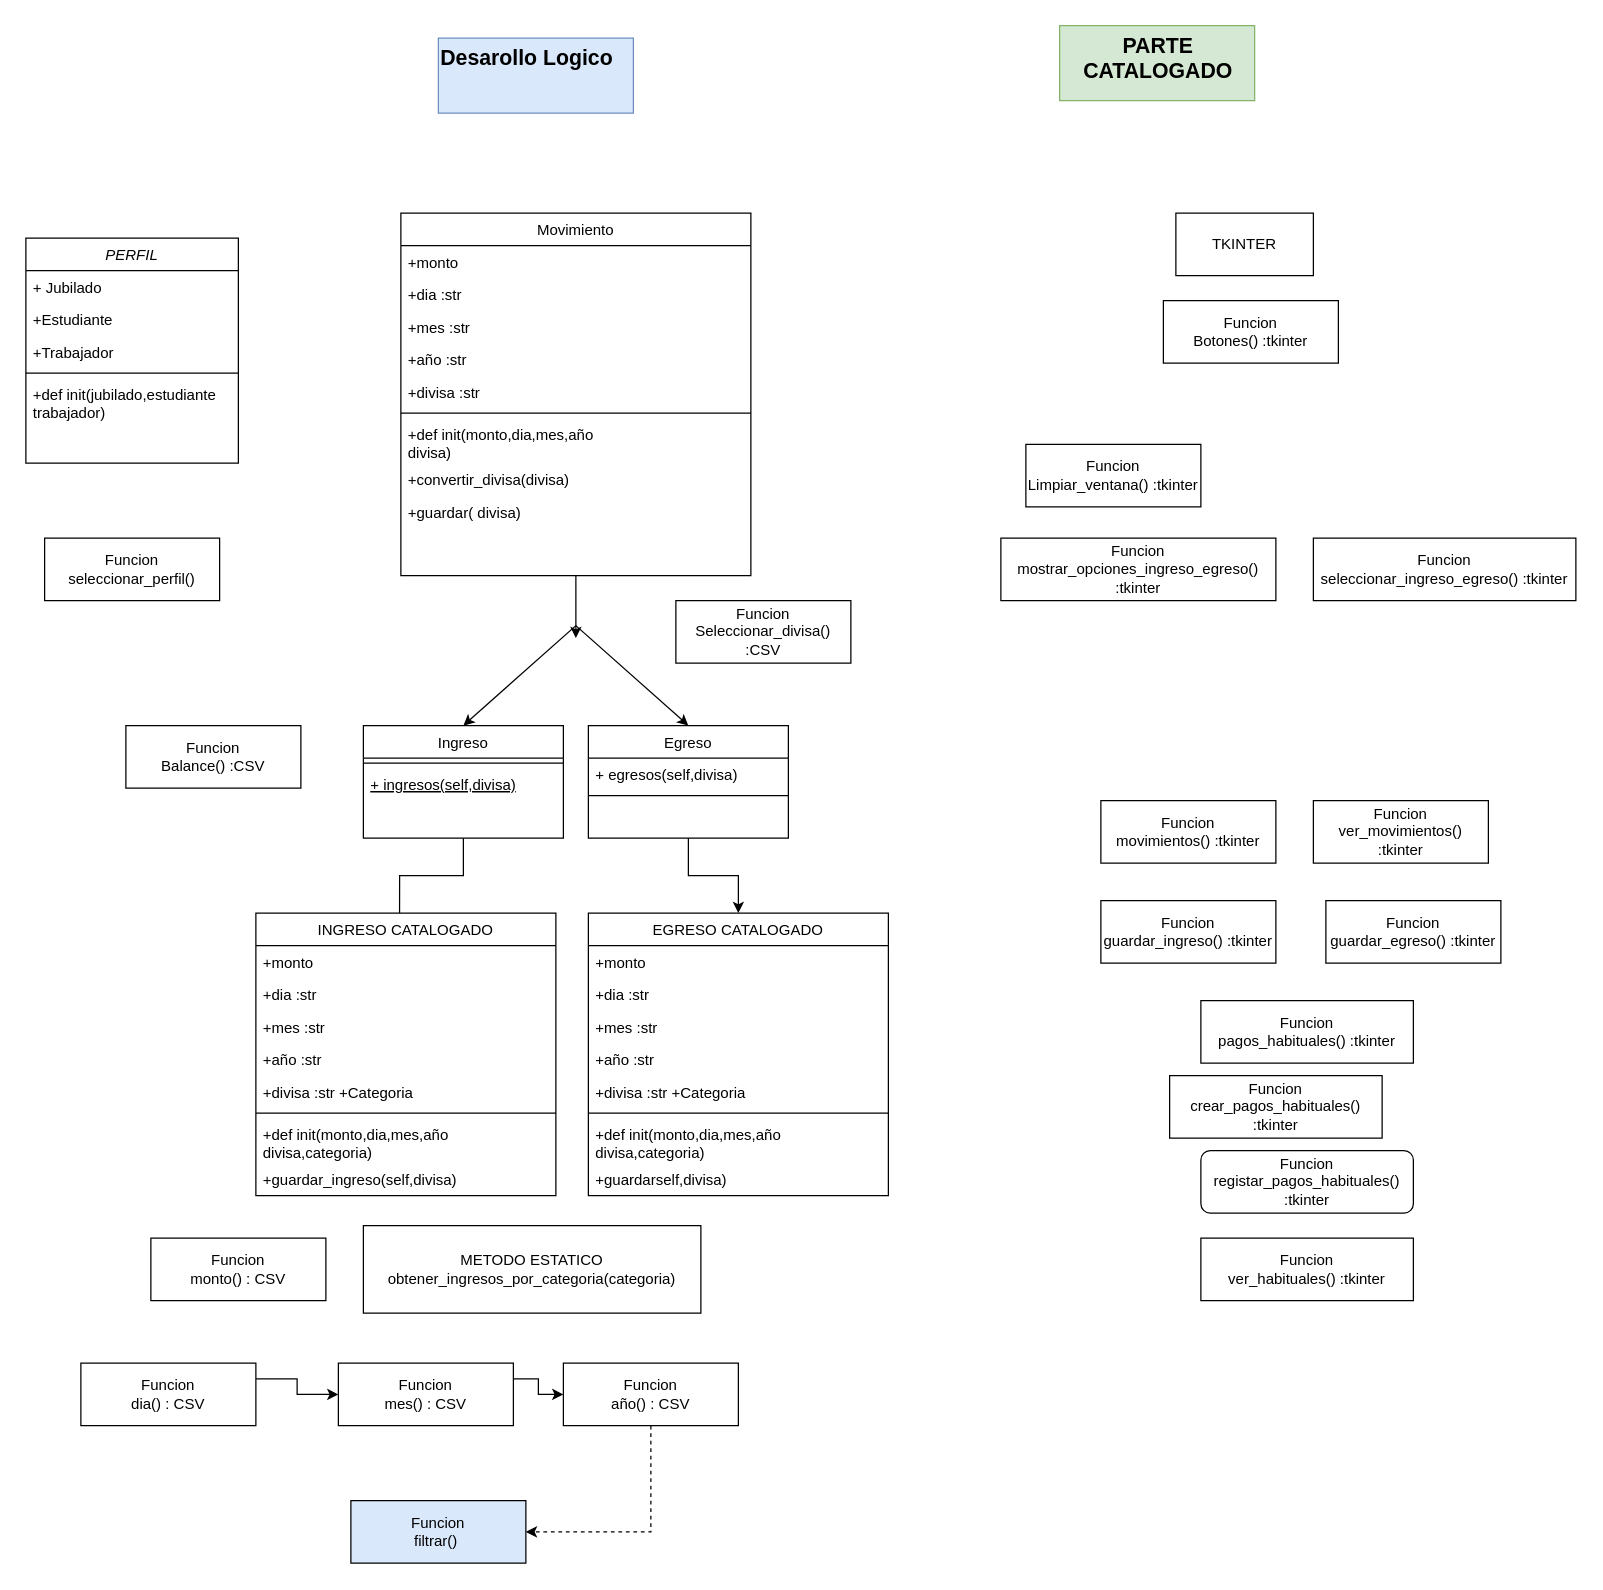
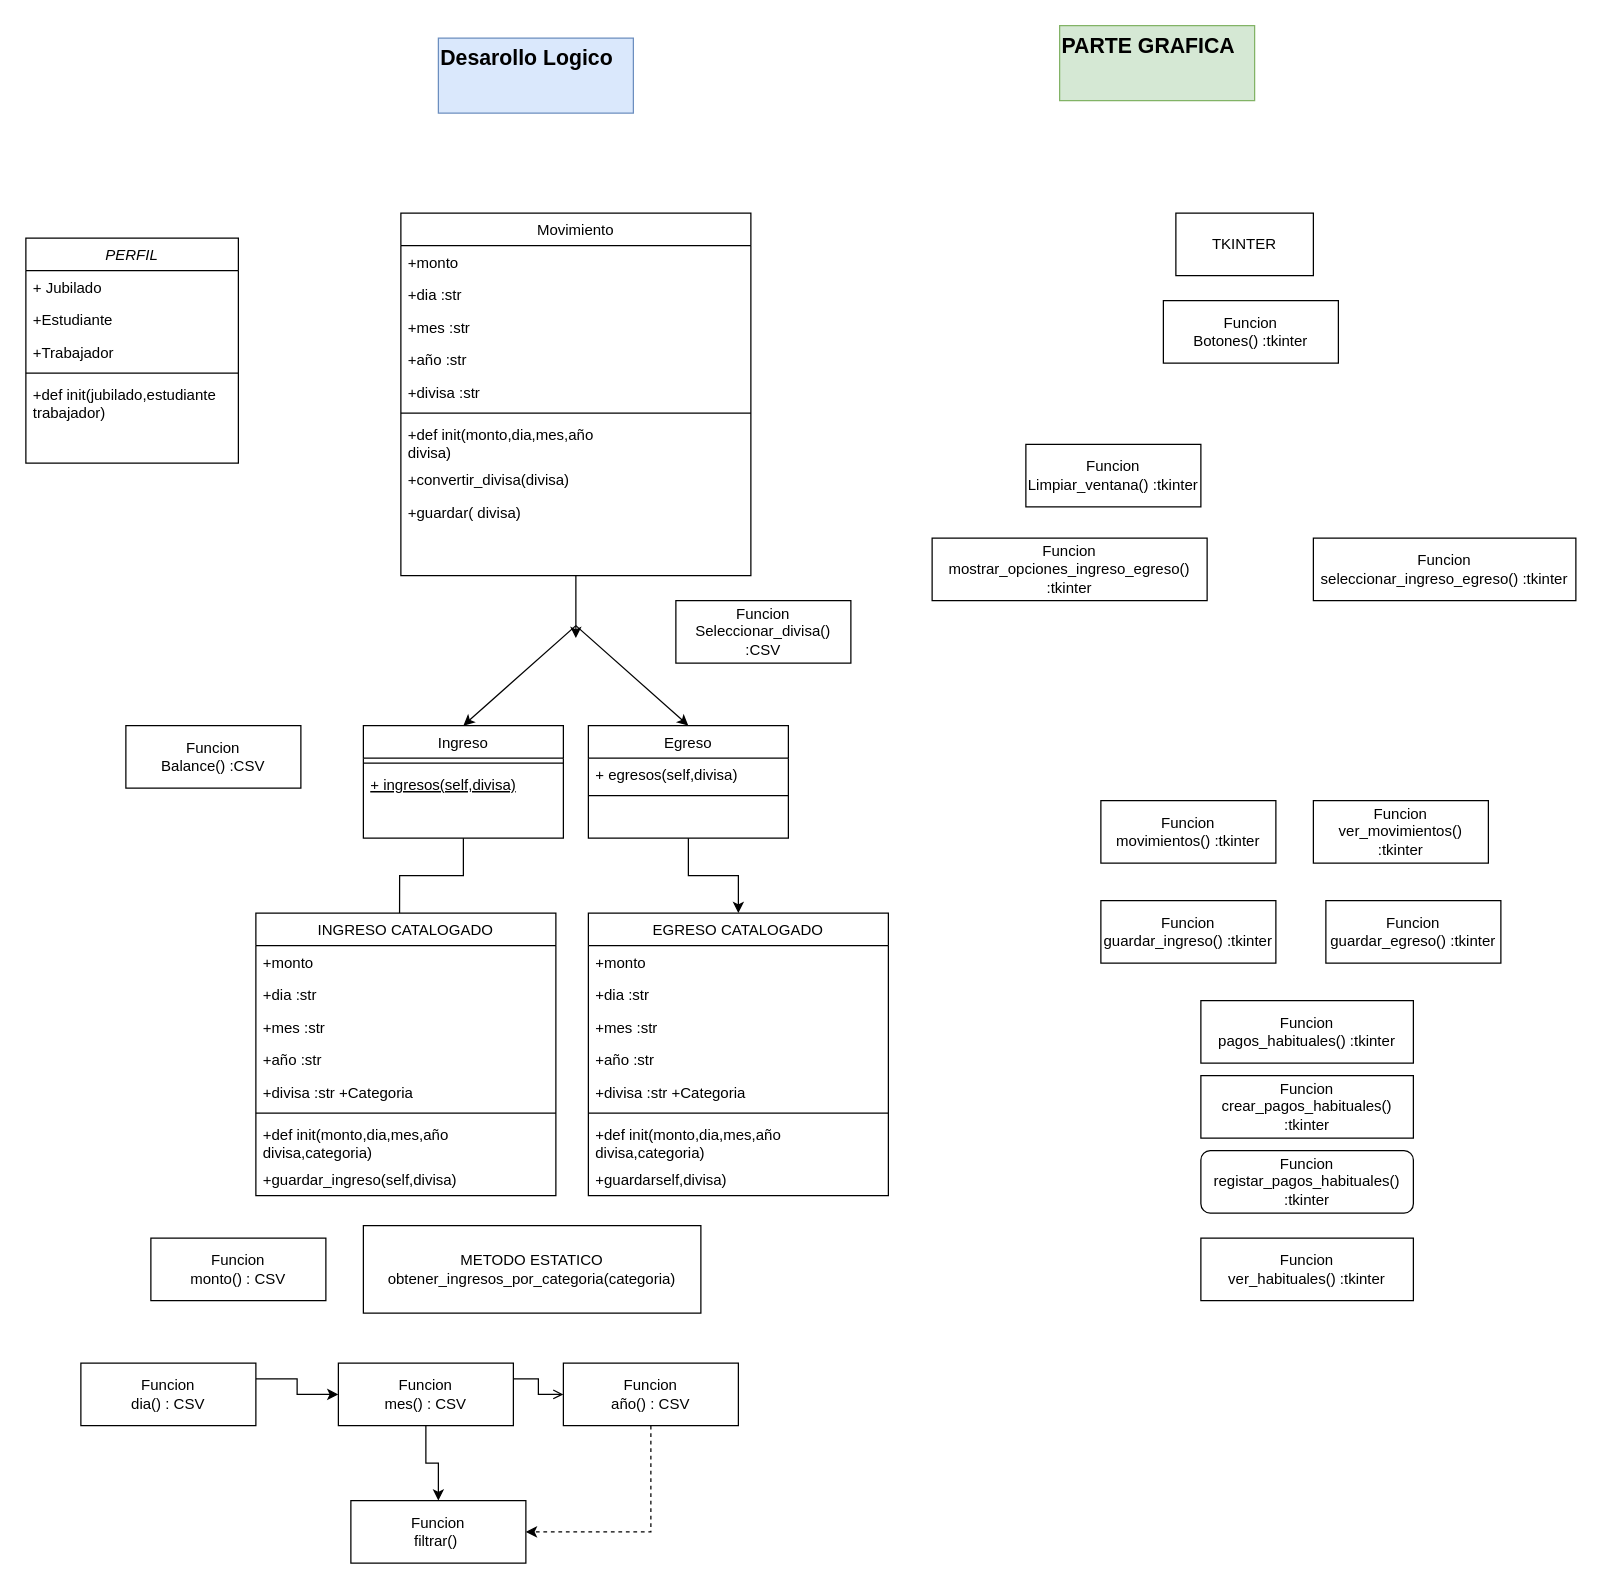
node "PARTE CATALOGADO": label "PARTE CATALOGADO" -> "PARTE GRAFICA"
node "Funcion seleccionar_perfil()": removed
node "Funcion mostrar_opciones_ingreso_egreso() :tkinter": moved (1138, 569) -> (1069, 569)
node "Funcion crear_pagos_habituales() :tkinter": moved (1276, 1107) -> (1307, 1107)
edge "Funcion mes() : CSV" -> "Funcion año() : CSV": arrowhead classic -> open
edge "Funcion mes() : CSV" -> "Funcion filtrar()": added
node "Funcion filtrar()": fillcolor #dae8fc -> #ffffff
